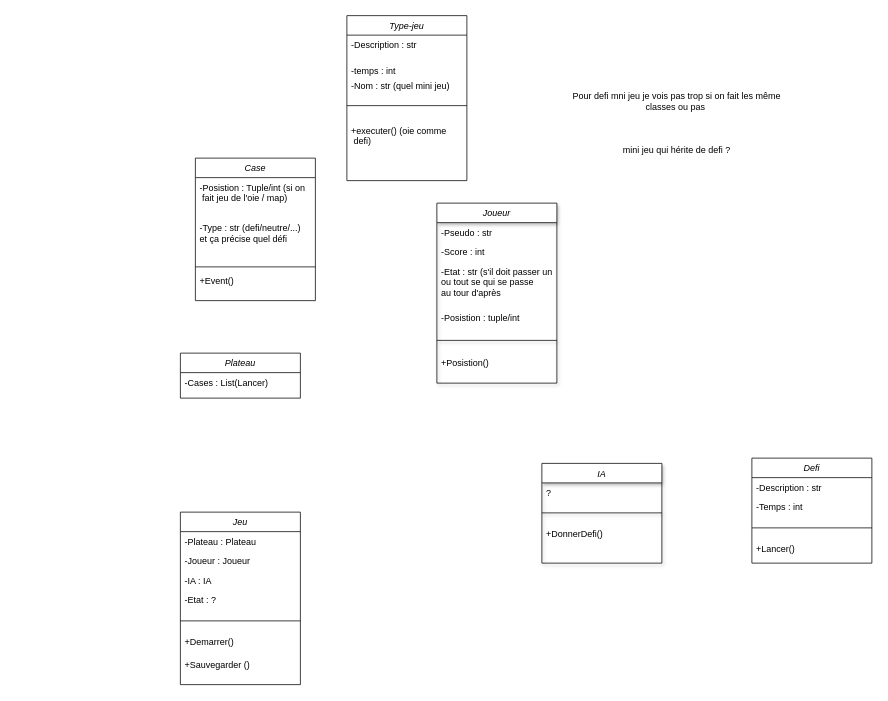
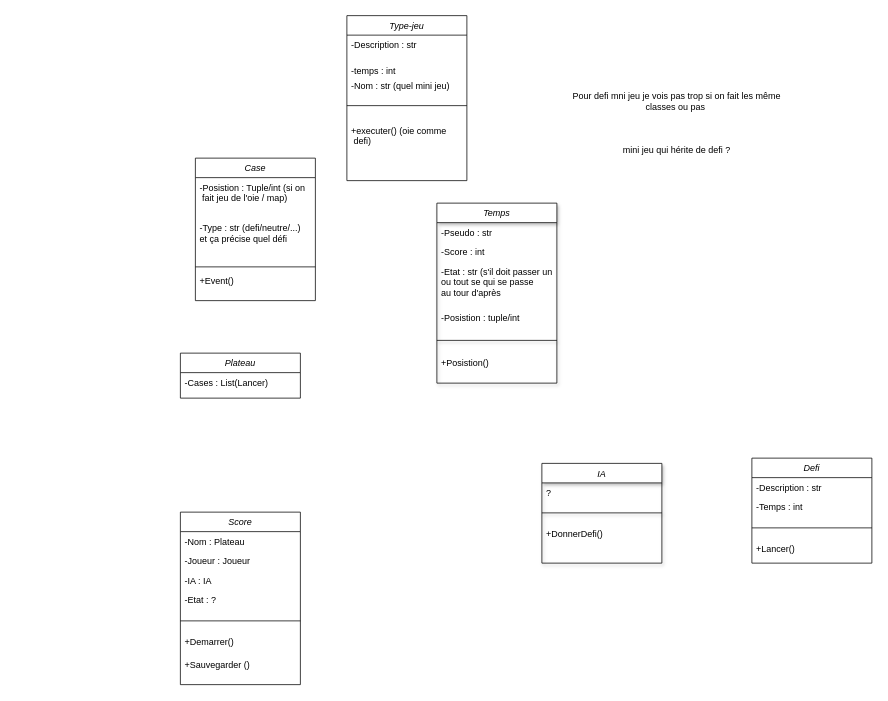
node "Joueur": label "Joueur" -> "Temps"
node "Jeu": label "Jeu" -> "Score"
node "-Plateau : Plateau": label "-Plateau : Plateau" -> "-Nom : Plateau"
